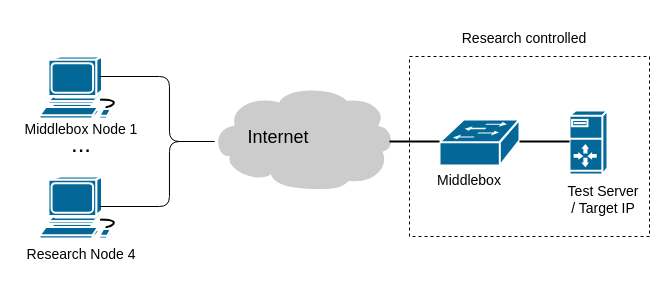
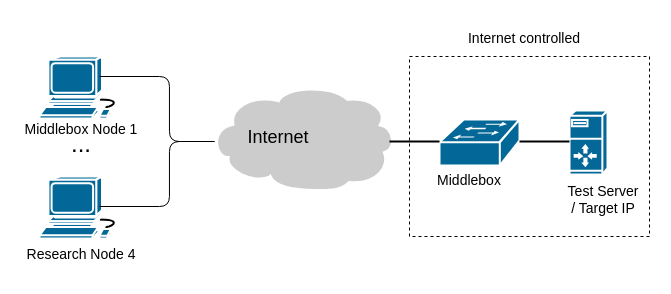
node "Research controlled": label "Research controlled" -> "Internet controlled"
